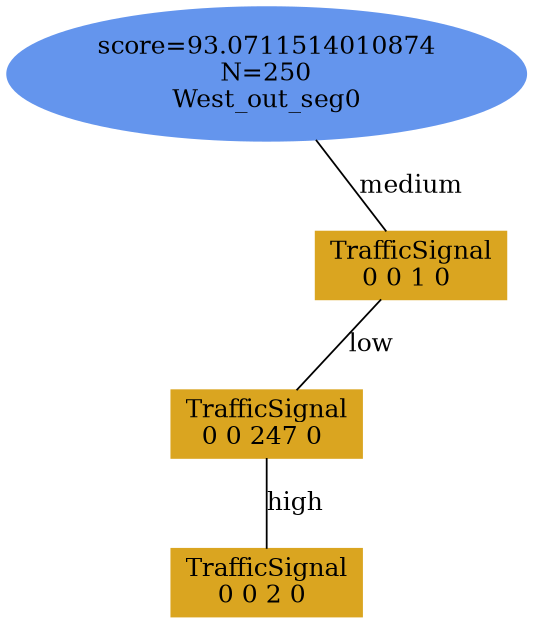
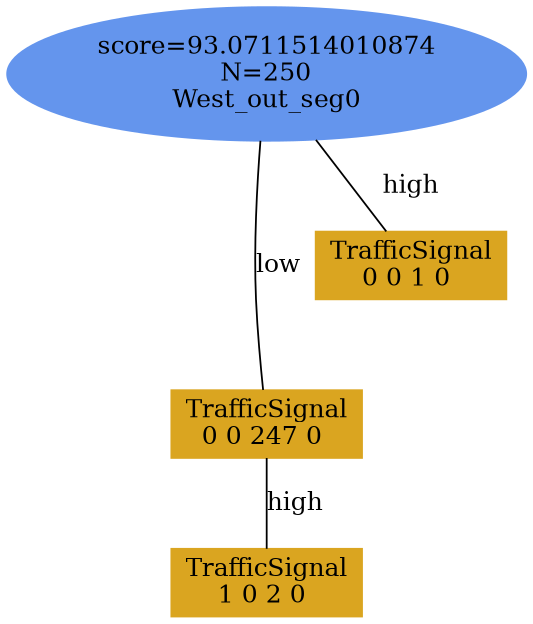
edge "score=93.0711514010874 N=250 West_out_seg0" -- "TrafficSignal 0 0 1 0": label "medium" -> "high"
edge "TrafficSignal 0 0 1 0" -- "TrafficSignal 0 0 247 0": now "score=93.0711514010874 N=250 West_out_seg0" -- "TrafficSignal 0 0 247 0"
node "TrafficSignal 0 0 2 0": label "TrafficSignal 0 0 2 0" -> "TrafficSignal 1 0 2 0"
